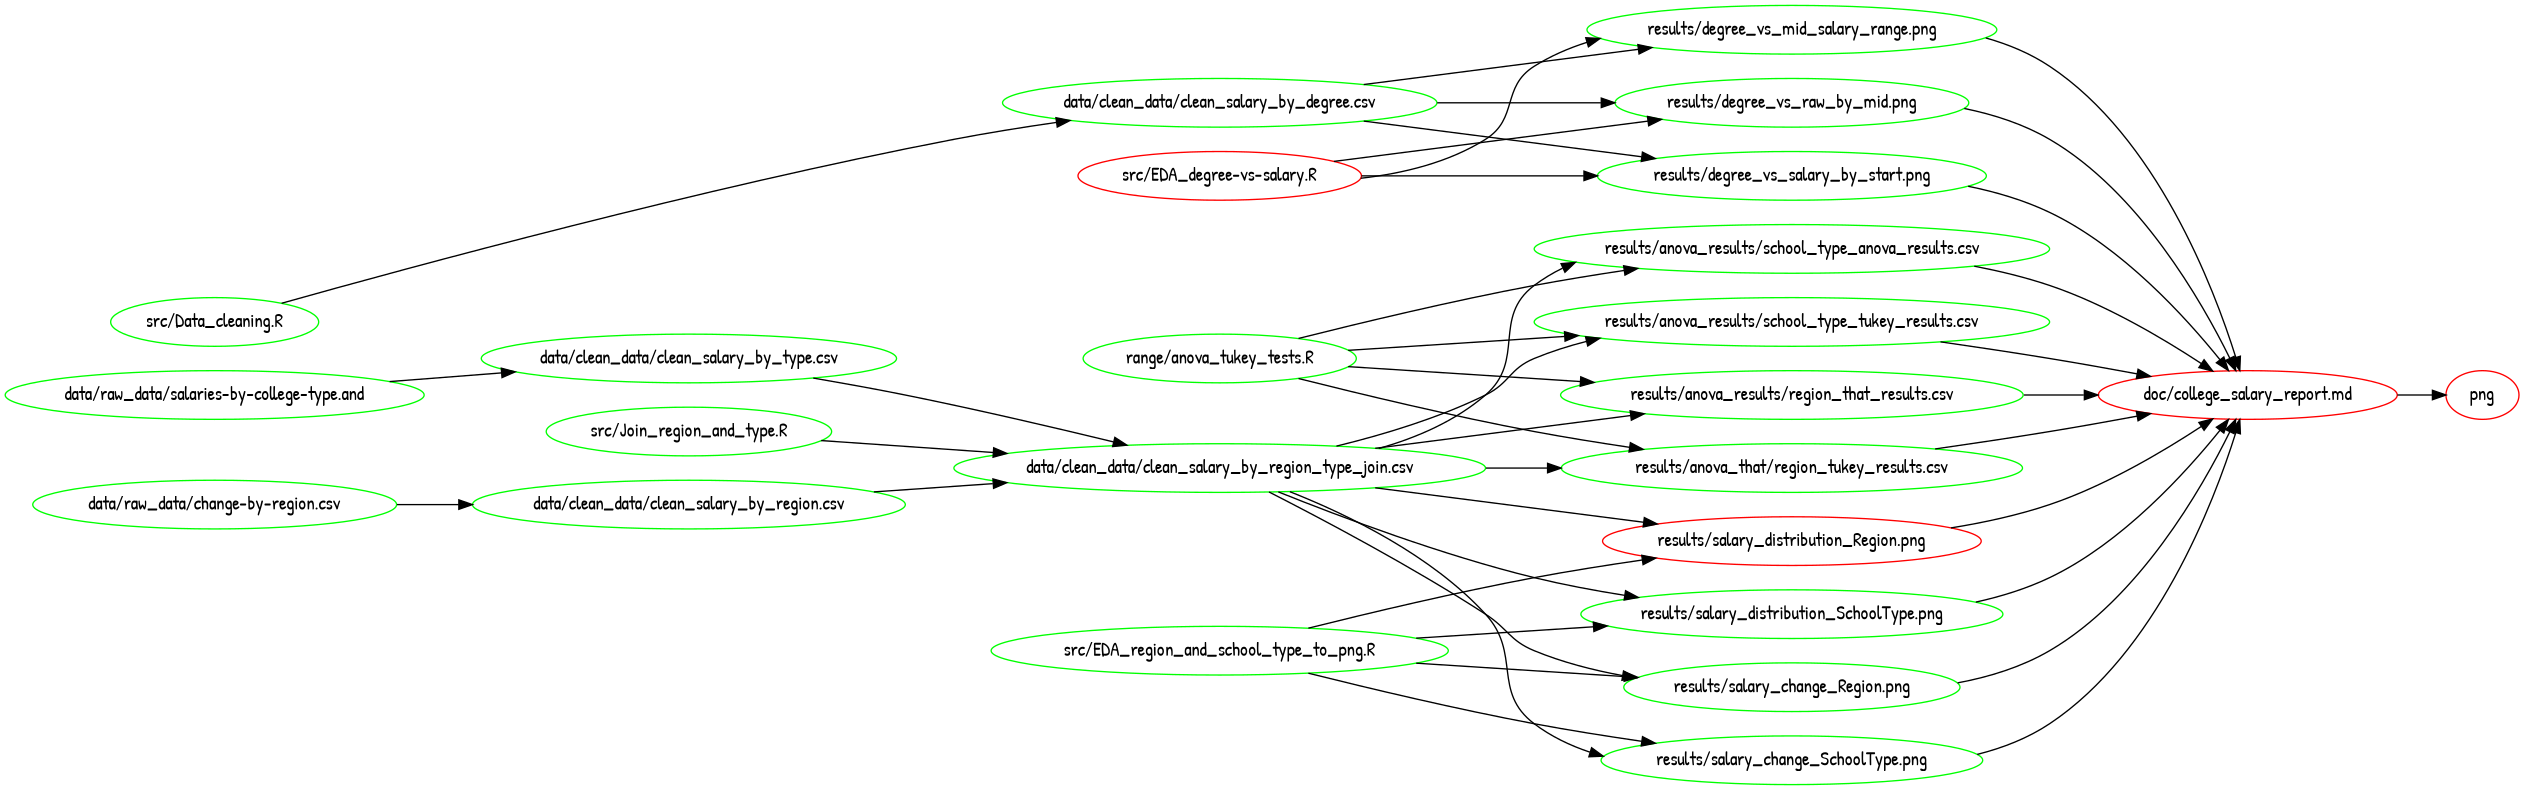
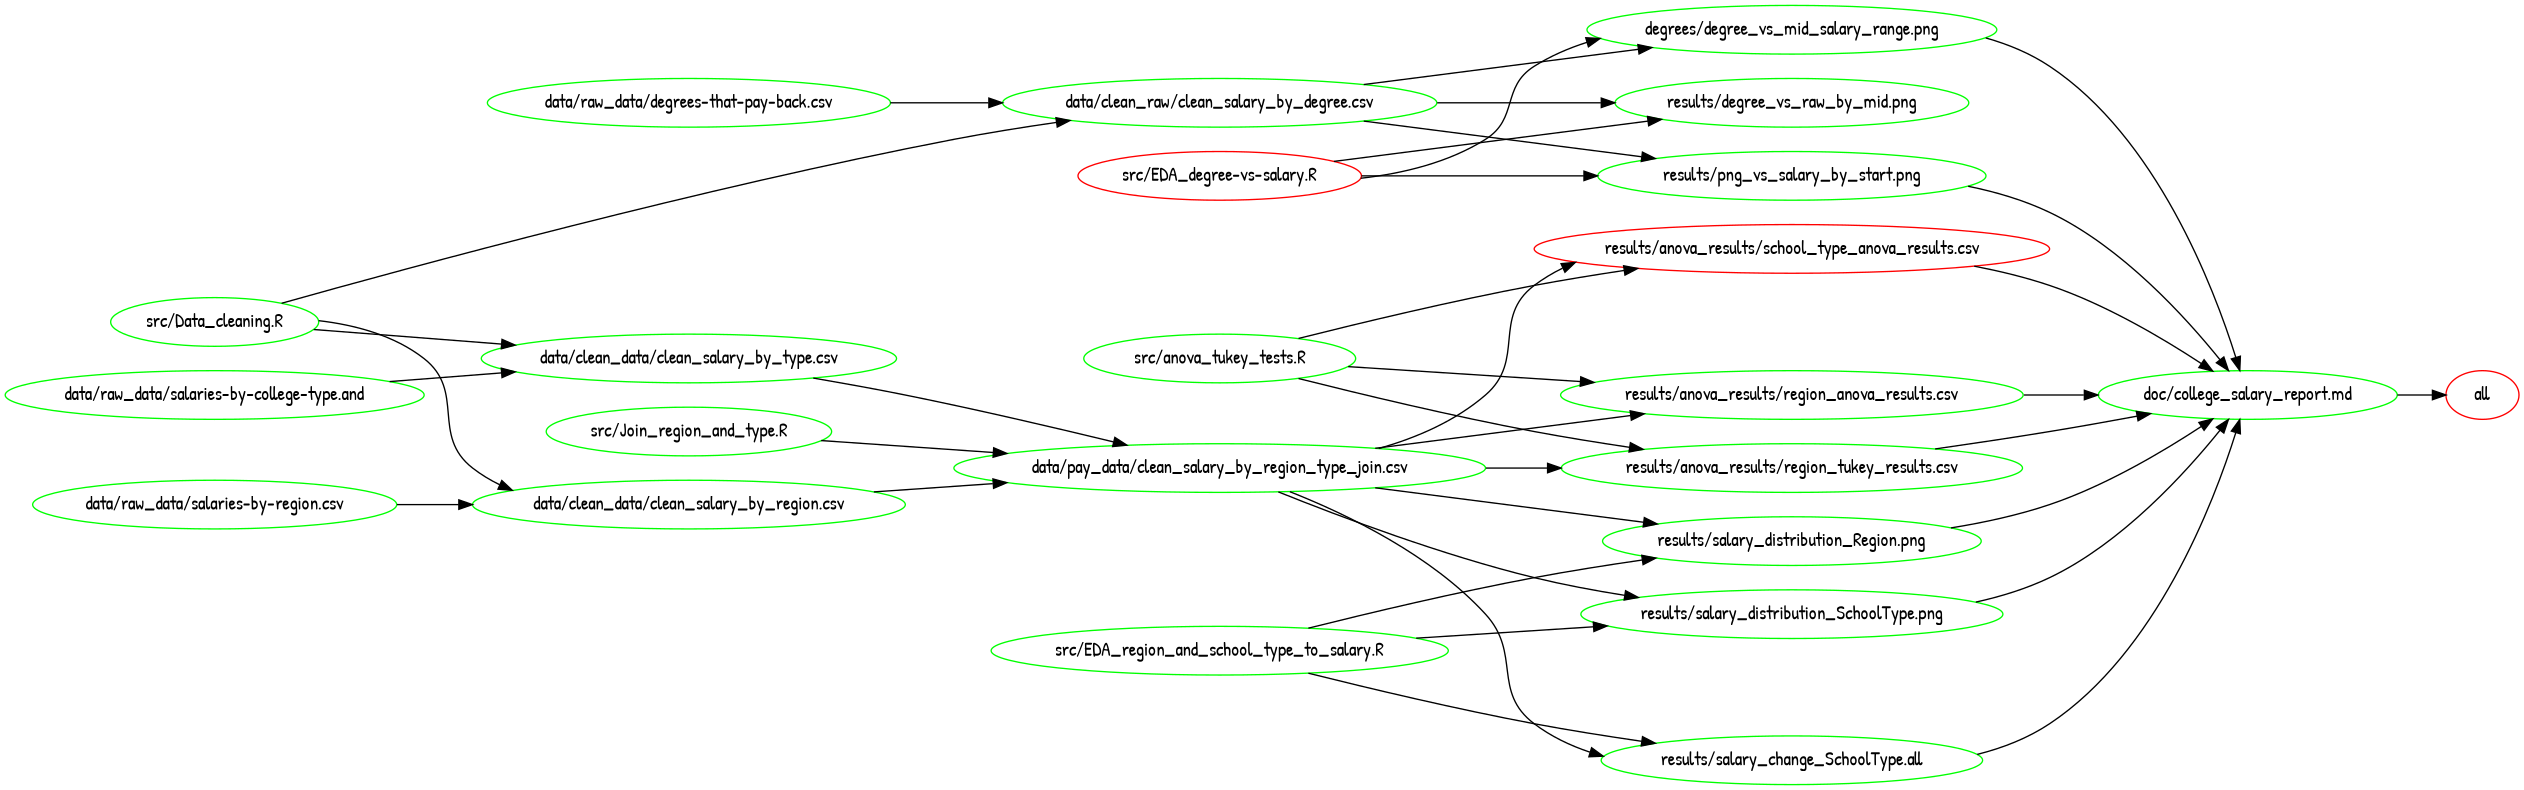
node "results/degree_vs_mid_salary_range.png": label "results/degree_vs_mid_salary_range.png" -> "degrees/degree_vs_mid_salary_range.png"
node "data/raw_data/degrees-that-pay-back.csv": added
node "data/clean_data/clean_salary_by_degree.csv": label "data/clean_data/clean_salary_by_degree.csv" -> "data/clean_raw/clean_salary_by_degree.csv"
node "results/degree_vs_salary_by_start.png": label "results/degree_vs_salary_by_start.png" -> "results/png_vs_salary_by_start.png"
edge "results/degree_vs_raw_by_mid.png" -> "doc/college_salary_report.md": removed
node "results/anova_results/school_type_anova_results.csv": color green -> red
node "results/anova_results/school_type_tukey_results.csv": removed
edge "src/Data_cleaning.R" -> "data/clean_data/clean_salary_by_type.csv": added
node "range/anova_tukey_tests.R": label "range/anova_tukey_tests.R" -> "src/anova_tukey_tests.R"
edge "src/Data_cleaning.R" -> "data/clean_data/clean_salary_by_region.csv": added
node "results/anova_results/region_that_results.csv": label "results/anova_results/region_that_results.csv" -> "results/anova_results/region_anova_results.csv"
node "doc/college_salary_report.md": color red -> green
node "png": label "png" -> "all"
node "data/clean_data/clean_salary_by_region_type_join.csv": label "data/clean_data/clean_salary_by_region_type_join.csv" -> "data/pay_data/clean_salary_by_region_type_join.csv"
node "results/anova_that/region_tukey_results.csv": label "results/anova_that/region_tukey_results.csv" -> "results/anova_results/region_tukey_results.csv"
node "data/raw_data/change-by-region.csv": label "data/raw_data/change-by-region.csv" -> "data/raw_data/salaries-by-region.csv"
node "results/salary_distribution_Region.png": color red -> green
node "src/EDA_region_and_school_type_to_png.R": label "src/EDA_region_and_school_type_to_png.R" -> "src/EDA_region_and_school_type_to_salary.R"
node "results/salary_change_Region.png": removed
node "results/salary_change_SchoolType.png": label "results/salary_change_SchoolType.png" -> "results/salary_change_SchoolType.all"
